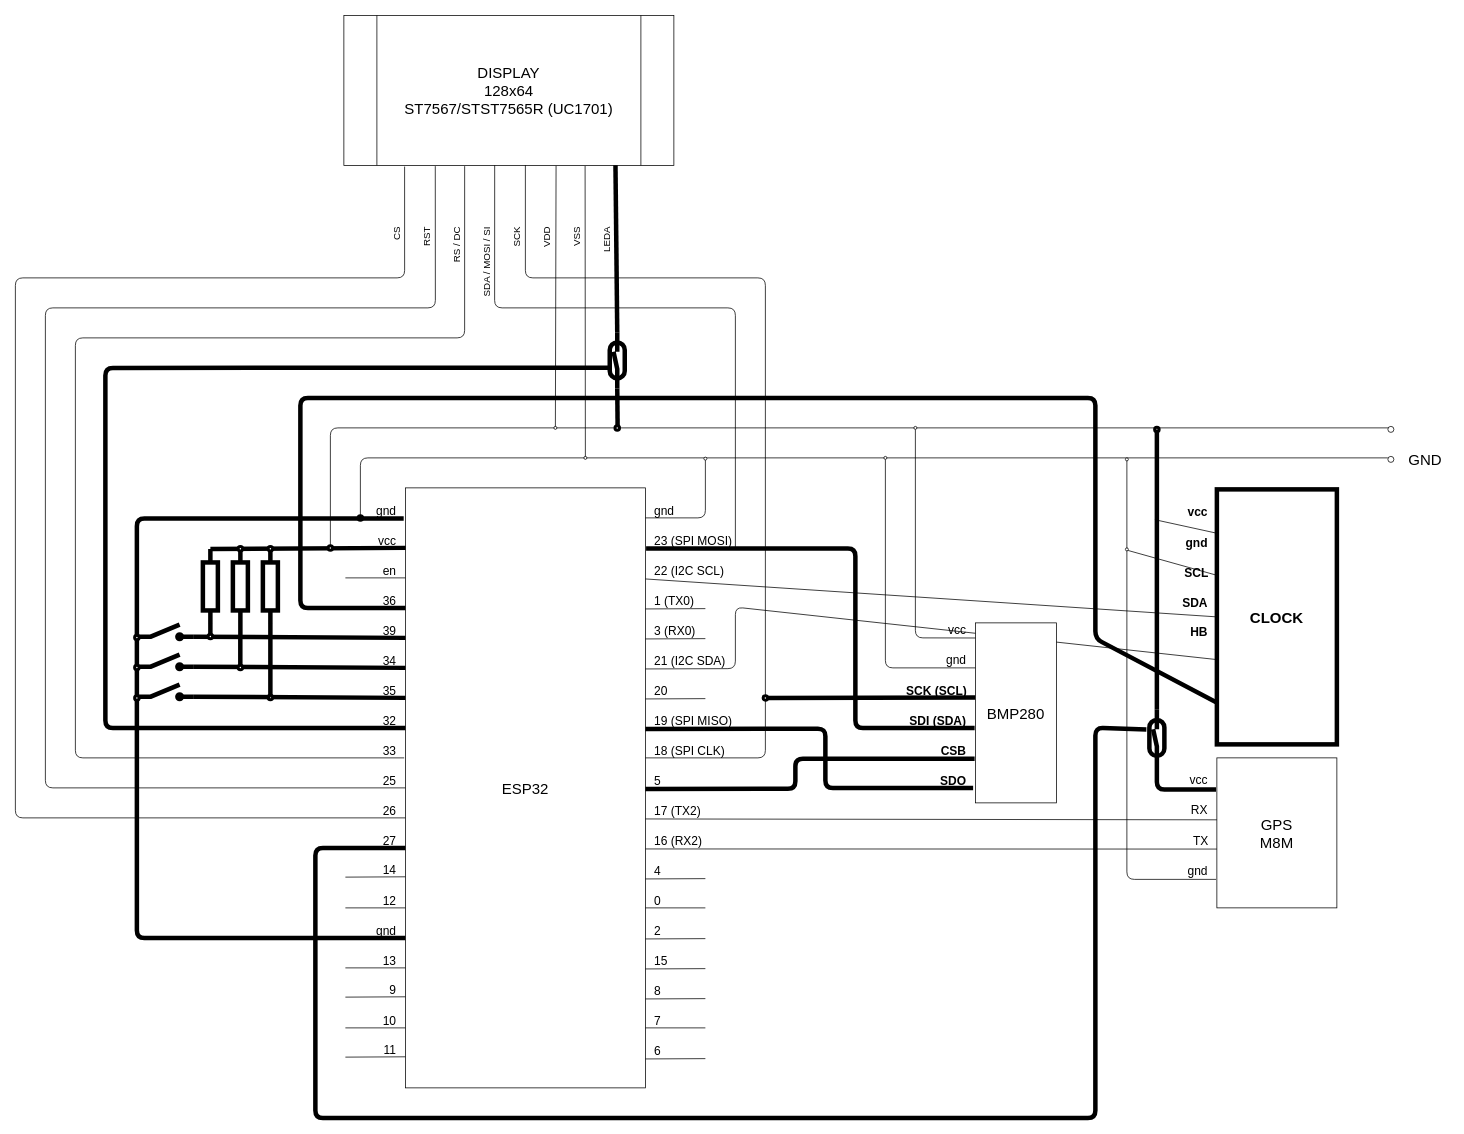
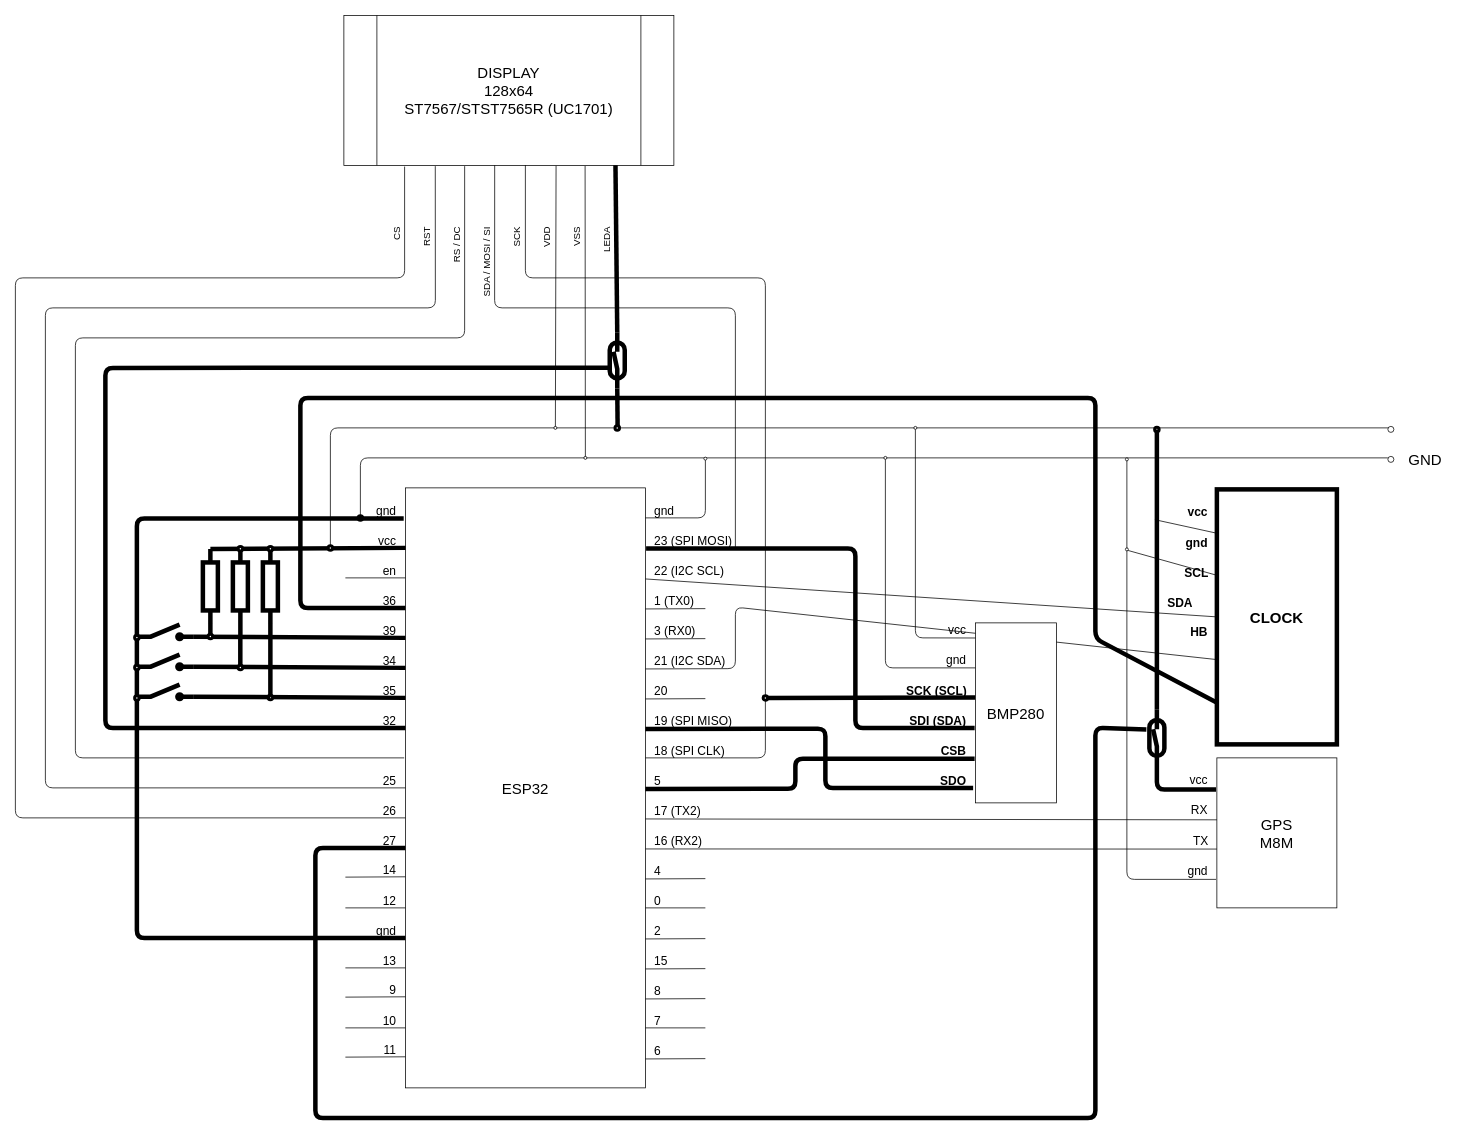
node "SDA": moved (1168, 603) -> (1153, 603)
node "33": removed
